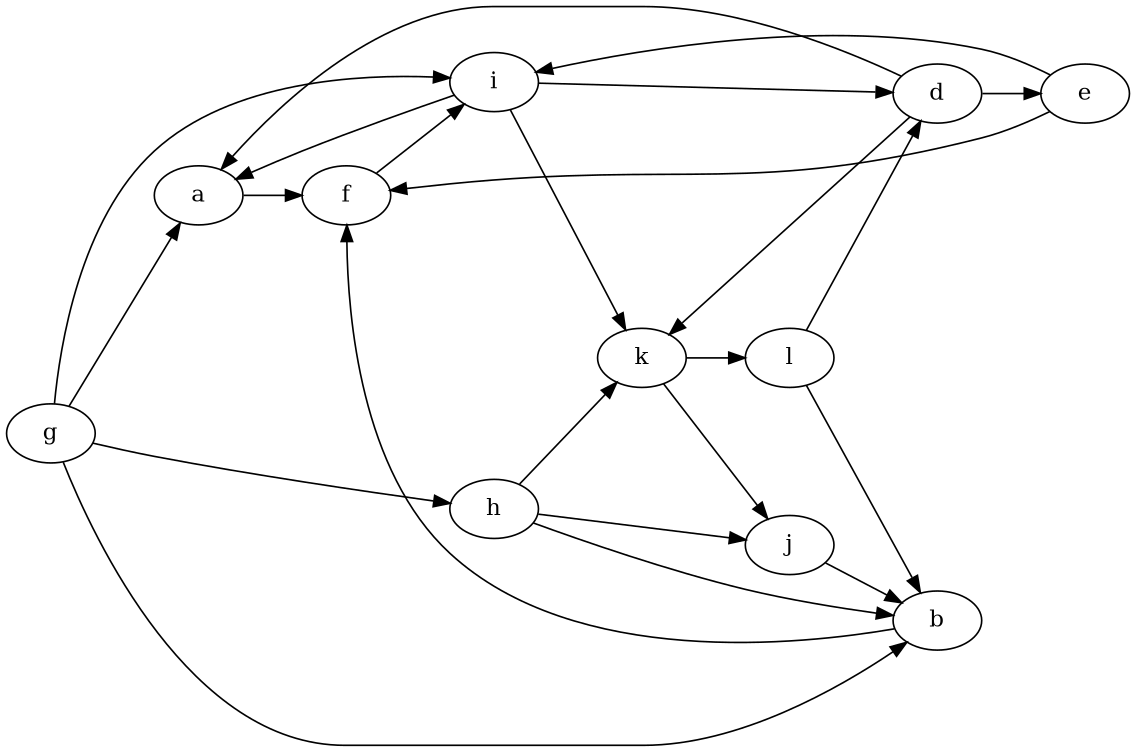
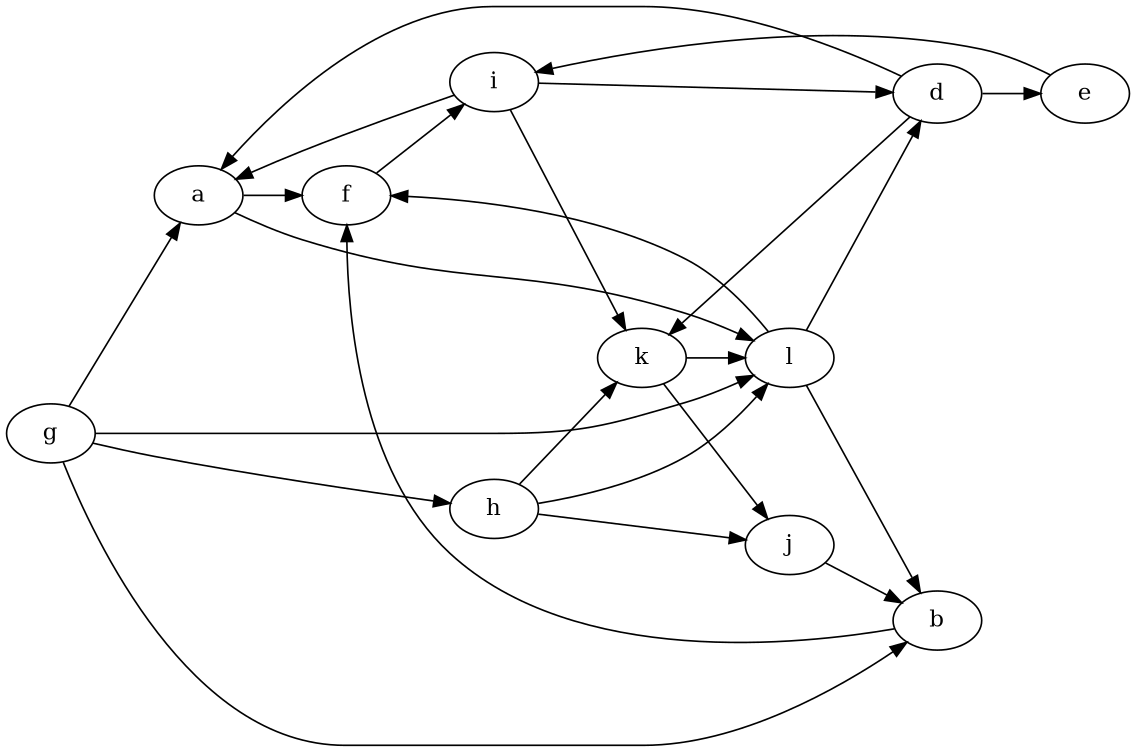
edge "g" -> "i": now "g" -> "l"
edge "e" -> "f": now "l" -> "f"
edge "a" -> "l": added
edge "h" -> "b": now "h" -> "l"
